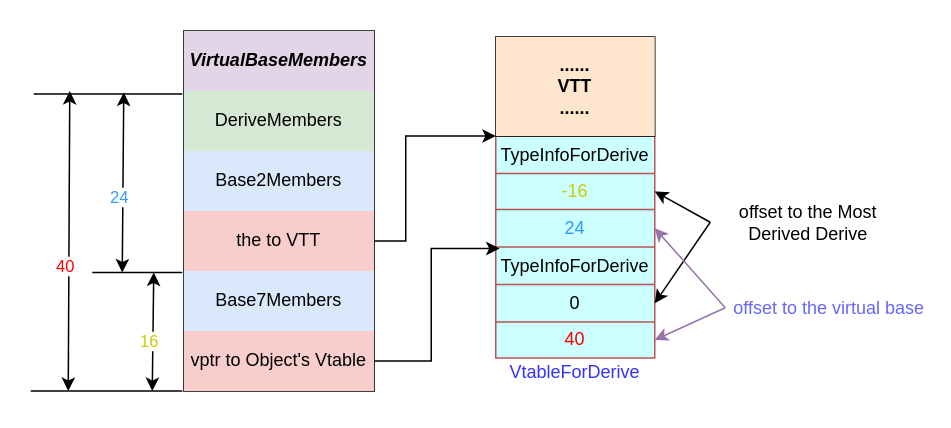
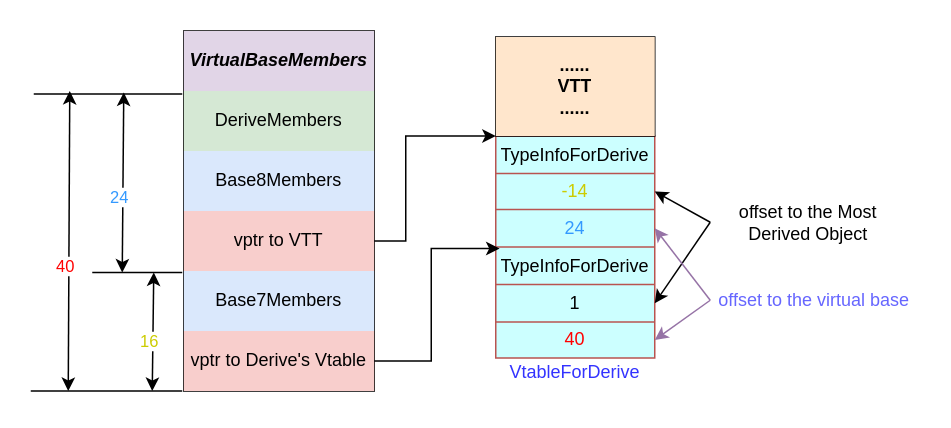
node "Base2Members": label "Base2Members" -> "Base8Members"
node "-16": label "-16" -> "-14"
node "offset to the Most Derived Derive": label "offset to the Most Derived Derive" -> "offset to the Most Derived Object"
node "the to VTT": label "the to VTT" -> "vptr to VTT"
node "0": label "0" -> "1"
node "offset to the virtual base": moved (830, 308) -> (815, 300)
node "vptr to Object's Vtable": label "vptr to Object's Vtable" -> "vptr to Derive's Vtable"
